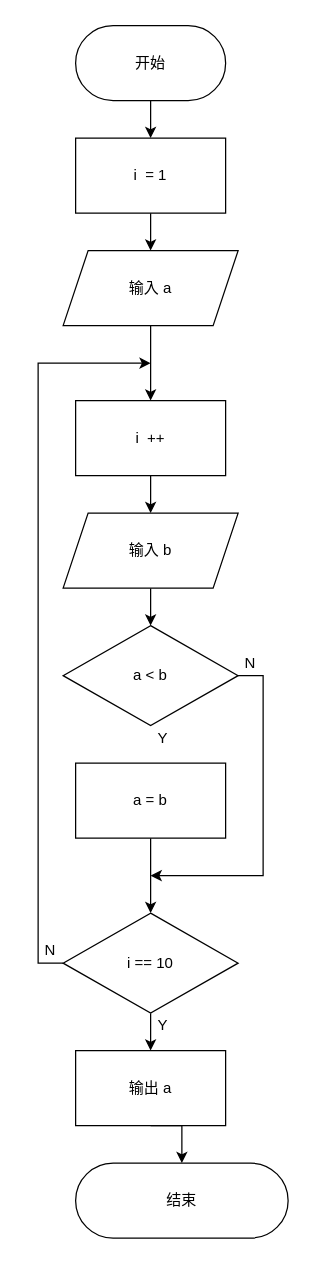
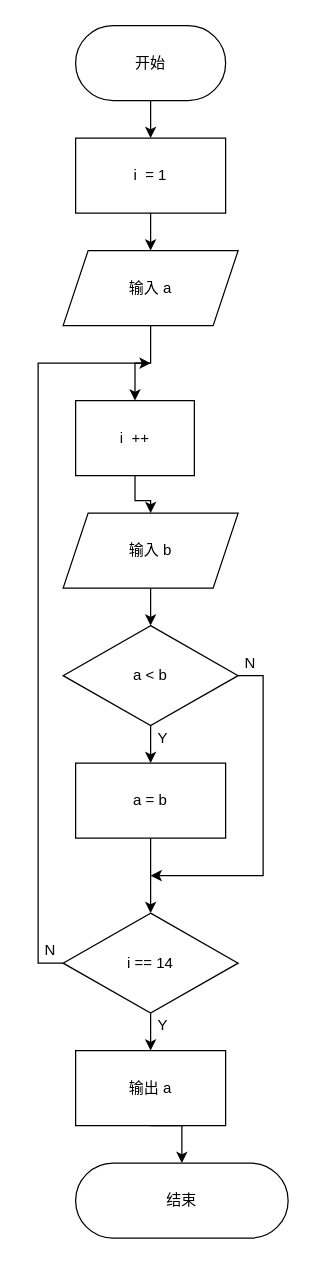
node "i ++": size 150x75 -> 119x75
edge "a < b" -> "a = b": added
node "i == 10": label "i == 10" -> "i == 14"
